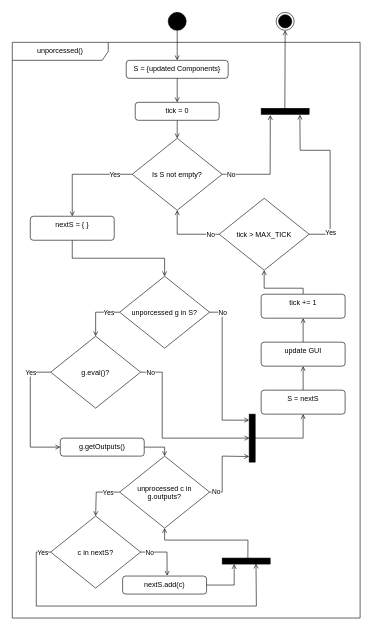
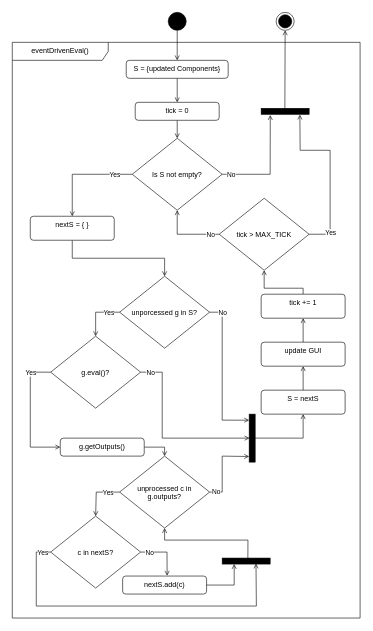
node "unporcessed()": label "unporcessed()" -> "eventDrivenEval()"
